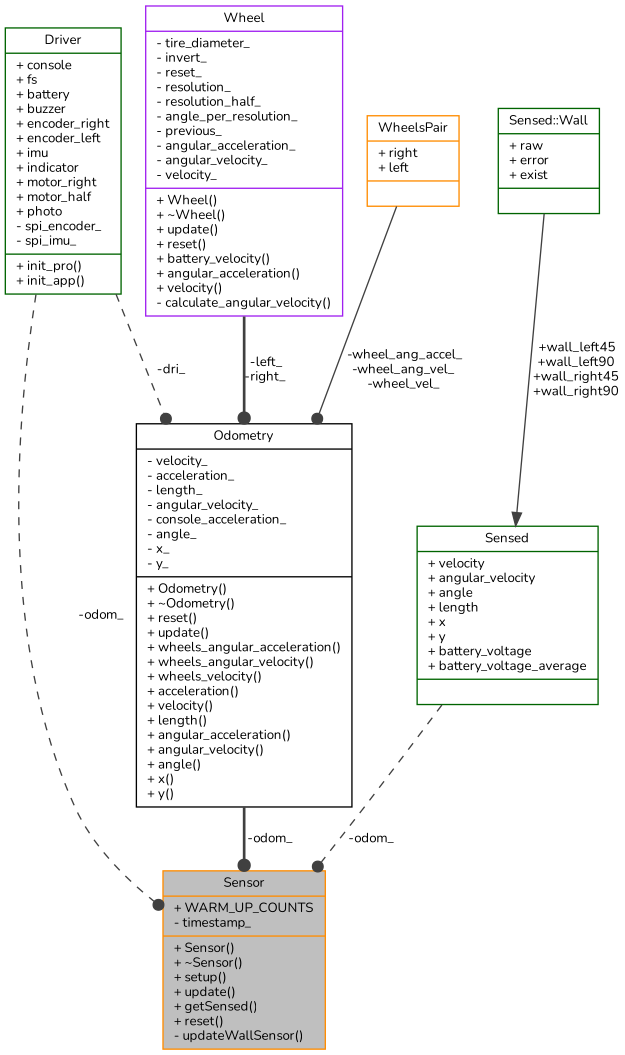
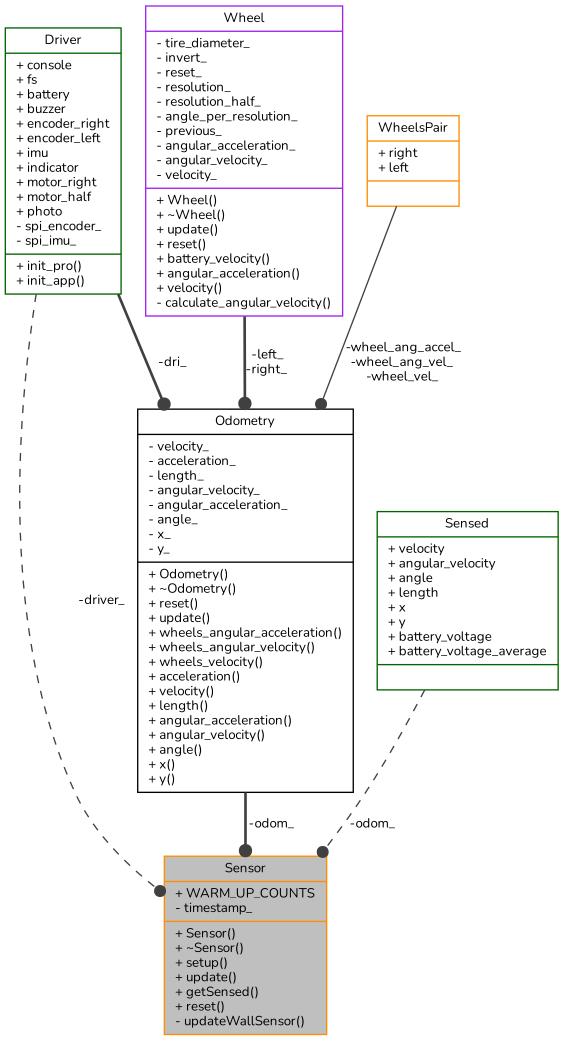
node "Sensed::Wall": removed
edge "Driver" -> "Odometry": style dashed -> bold
node "Odometry": text "- console_acceleration_" -> "- angular_acceleration_"
edge "Driver" -> "Sensor": label " -odom_" -> " -driver_"
